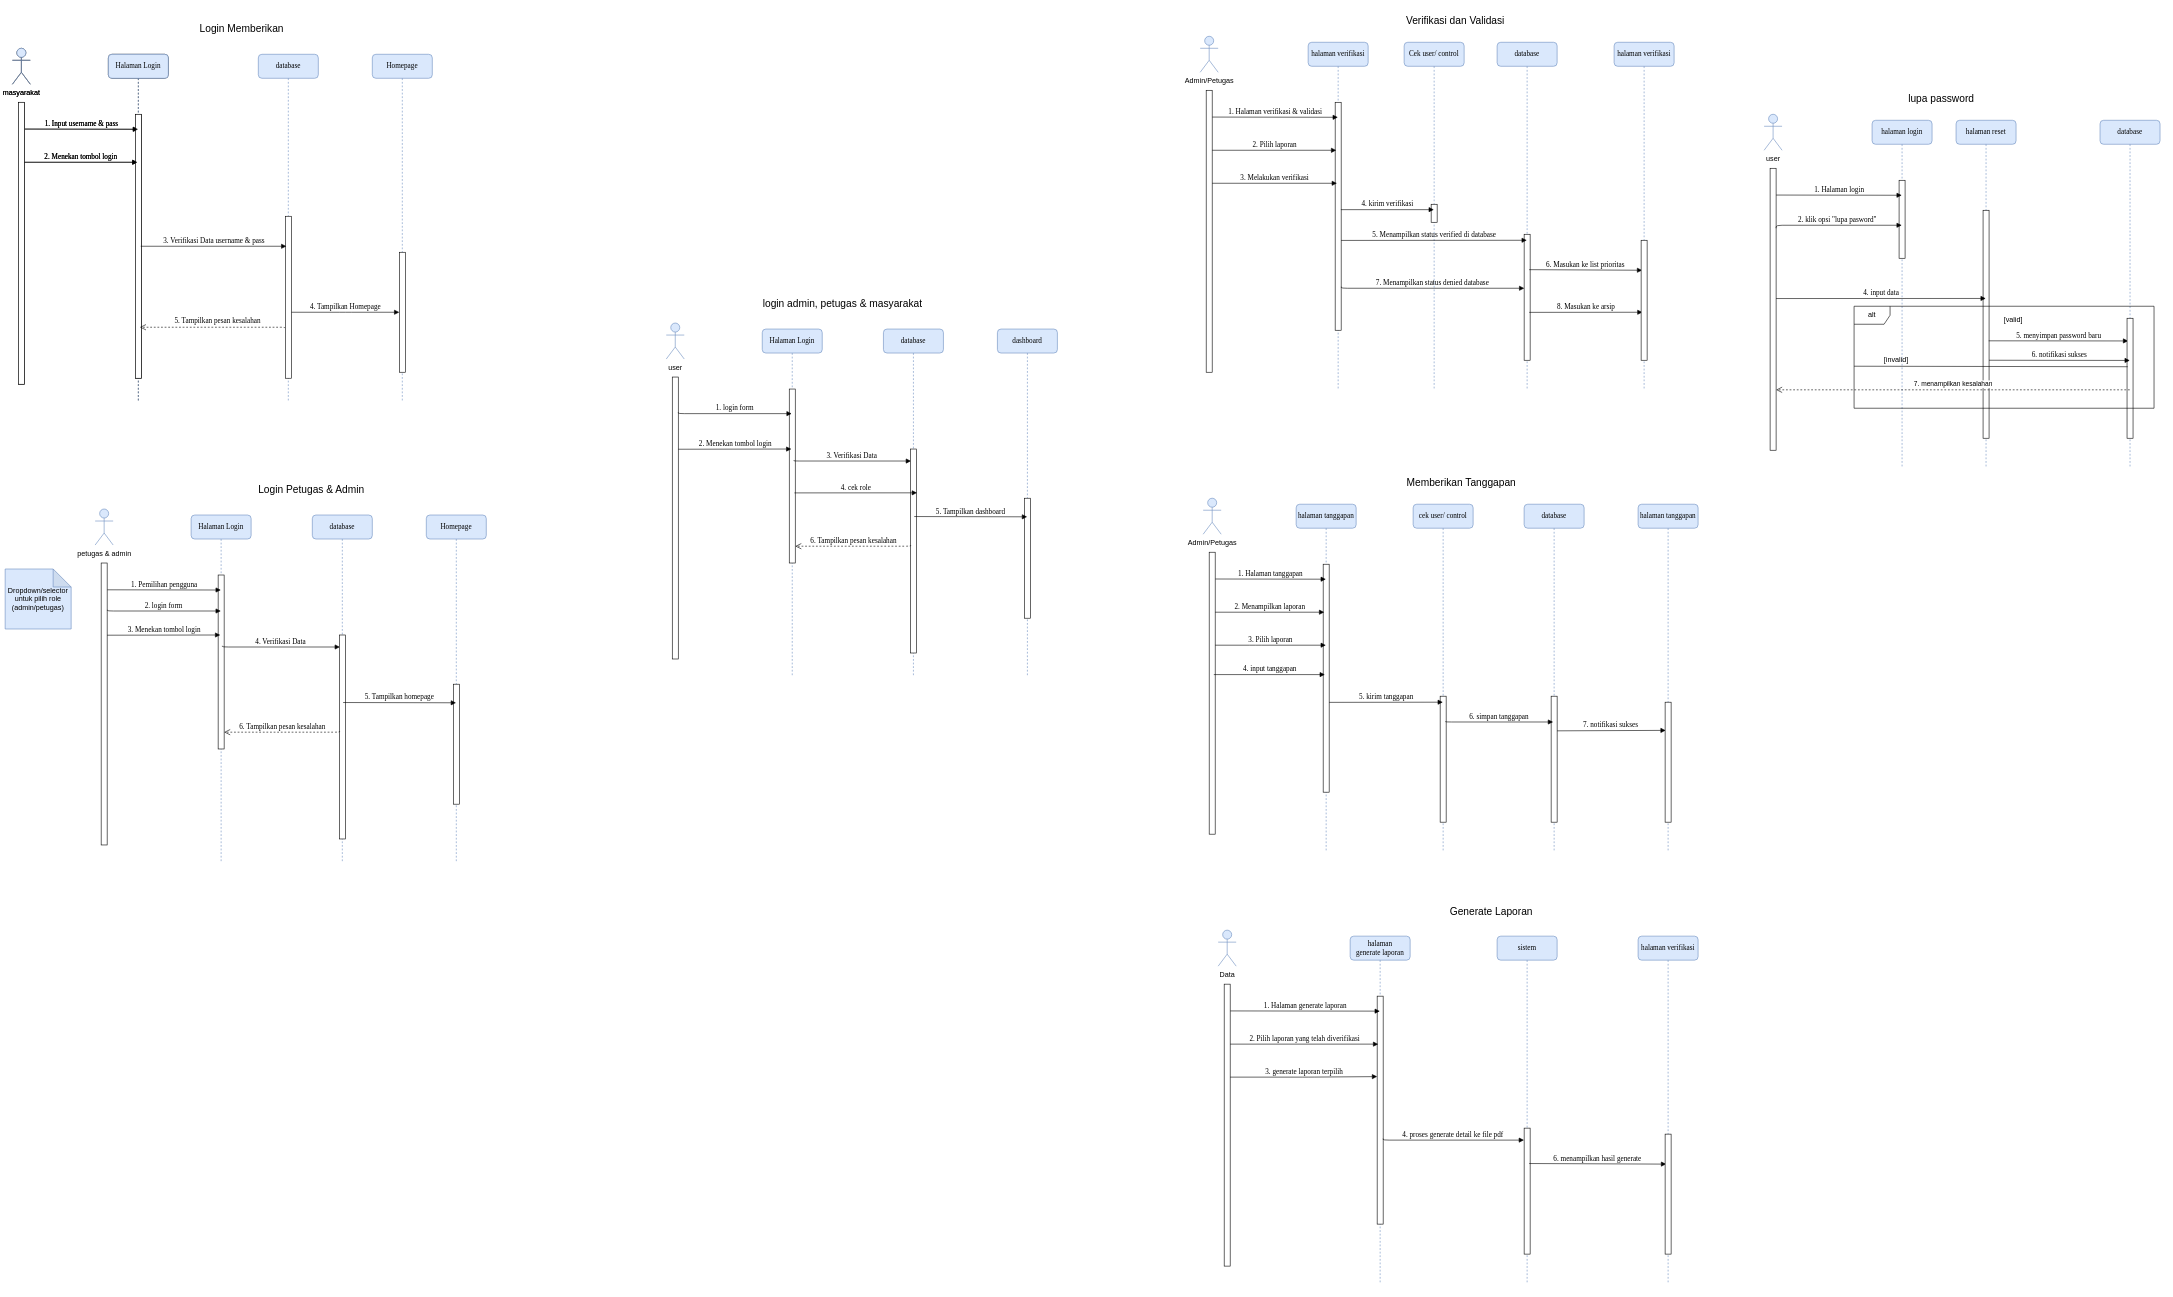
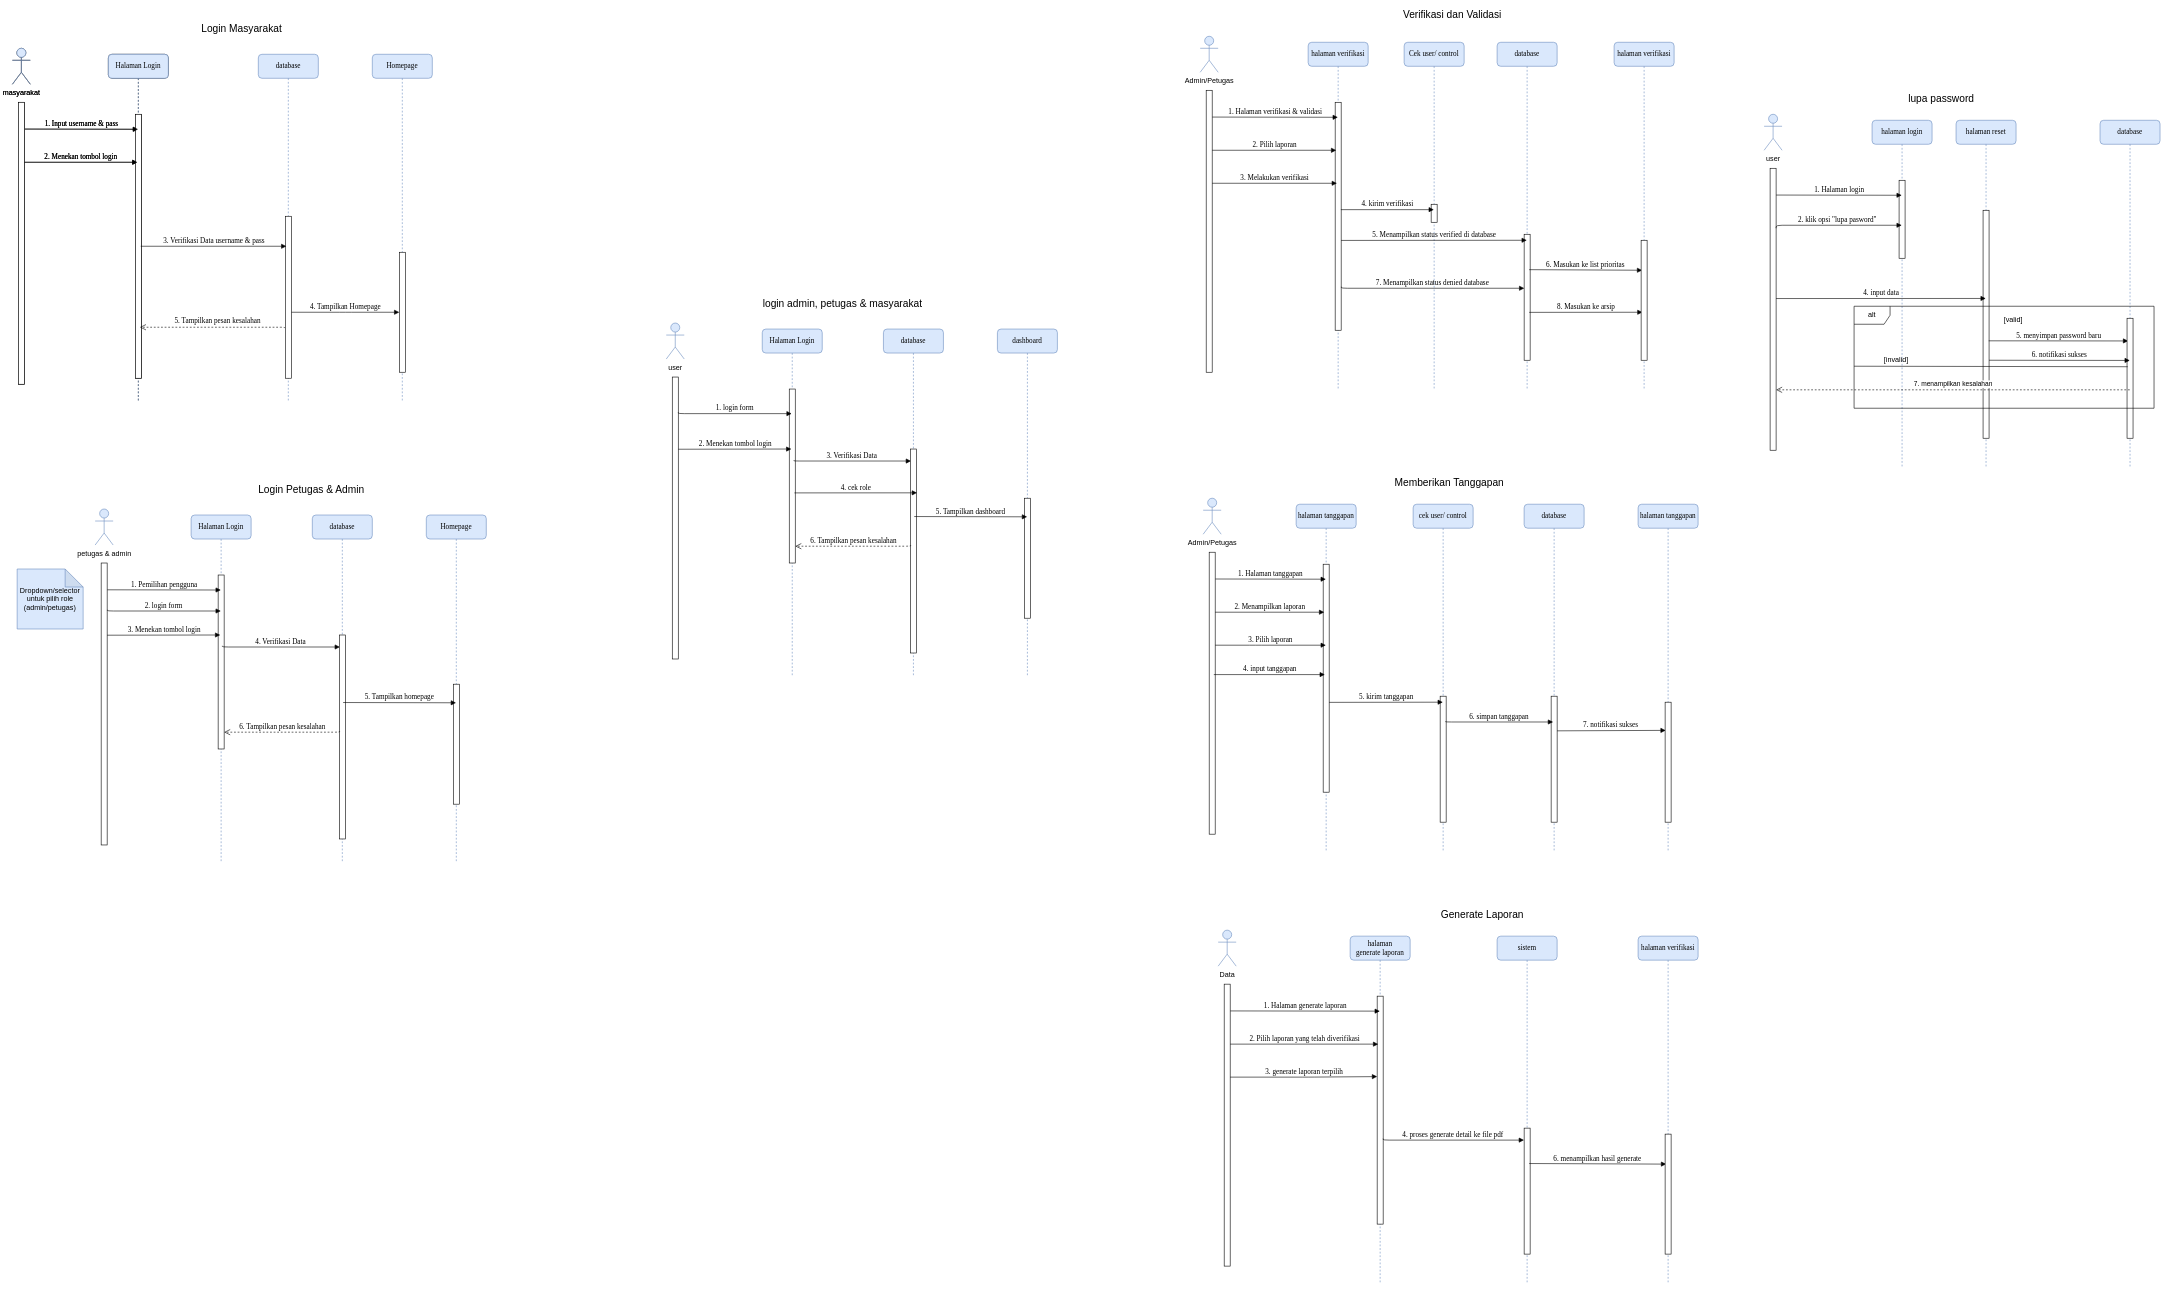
node "Verifikasi dan Validasi": moved (1455, 21) -> (1452, 15)
node "Login Memberikan": label "Login Memberikan" -> "Login Masyarakat"
node "Memberikan Tanggapan": moved (1461, 483) -> (1449, 483)
node "Dropdown/selector untuk pilih role (admin/petugas)": moved (38, 599) -> (50, 599)
node "Generate Laporan": moved (1491, 912) -> (1482, 915)
